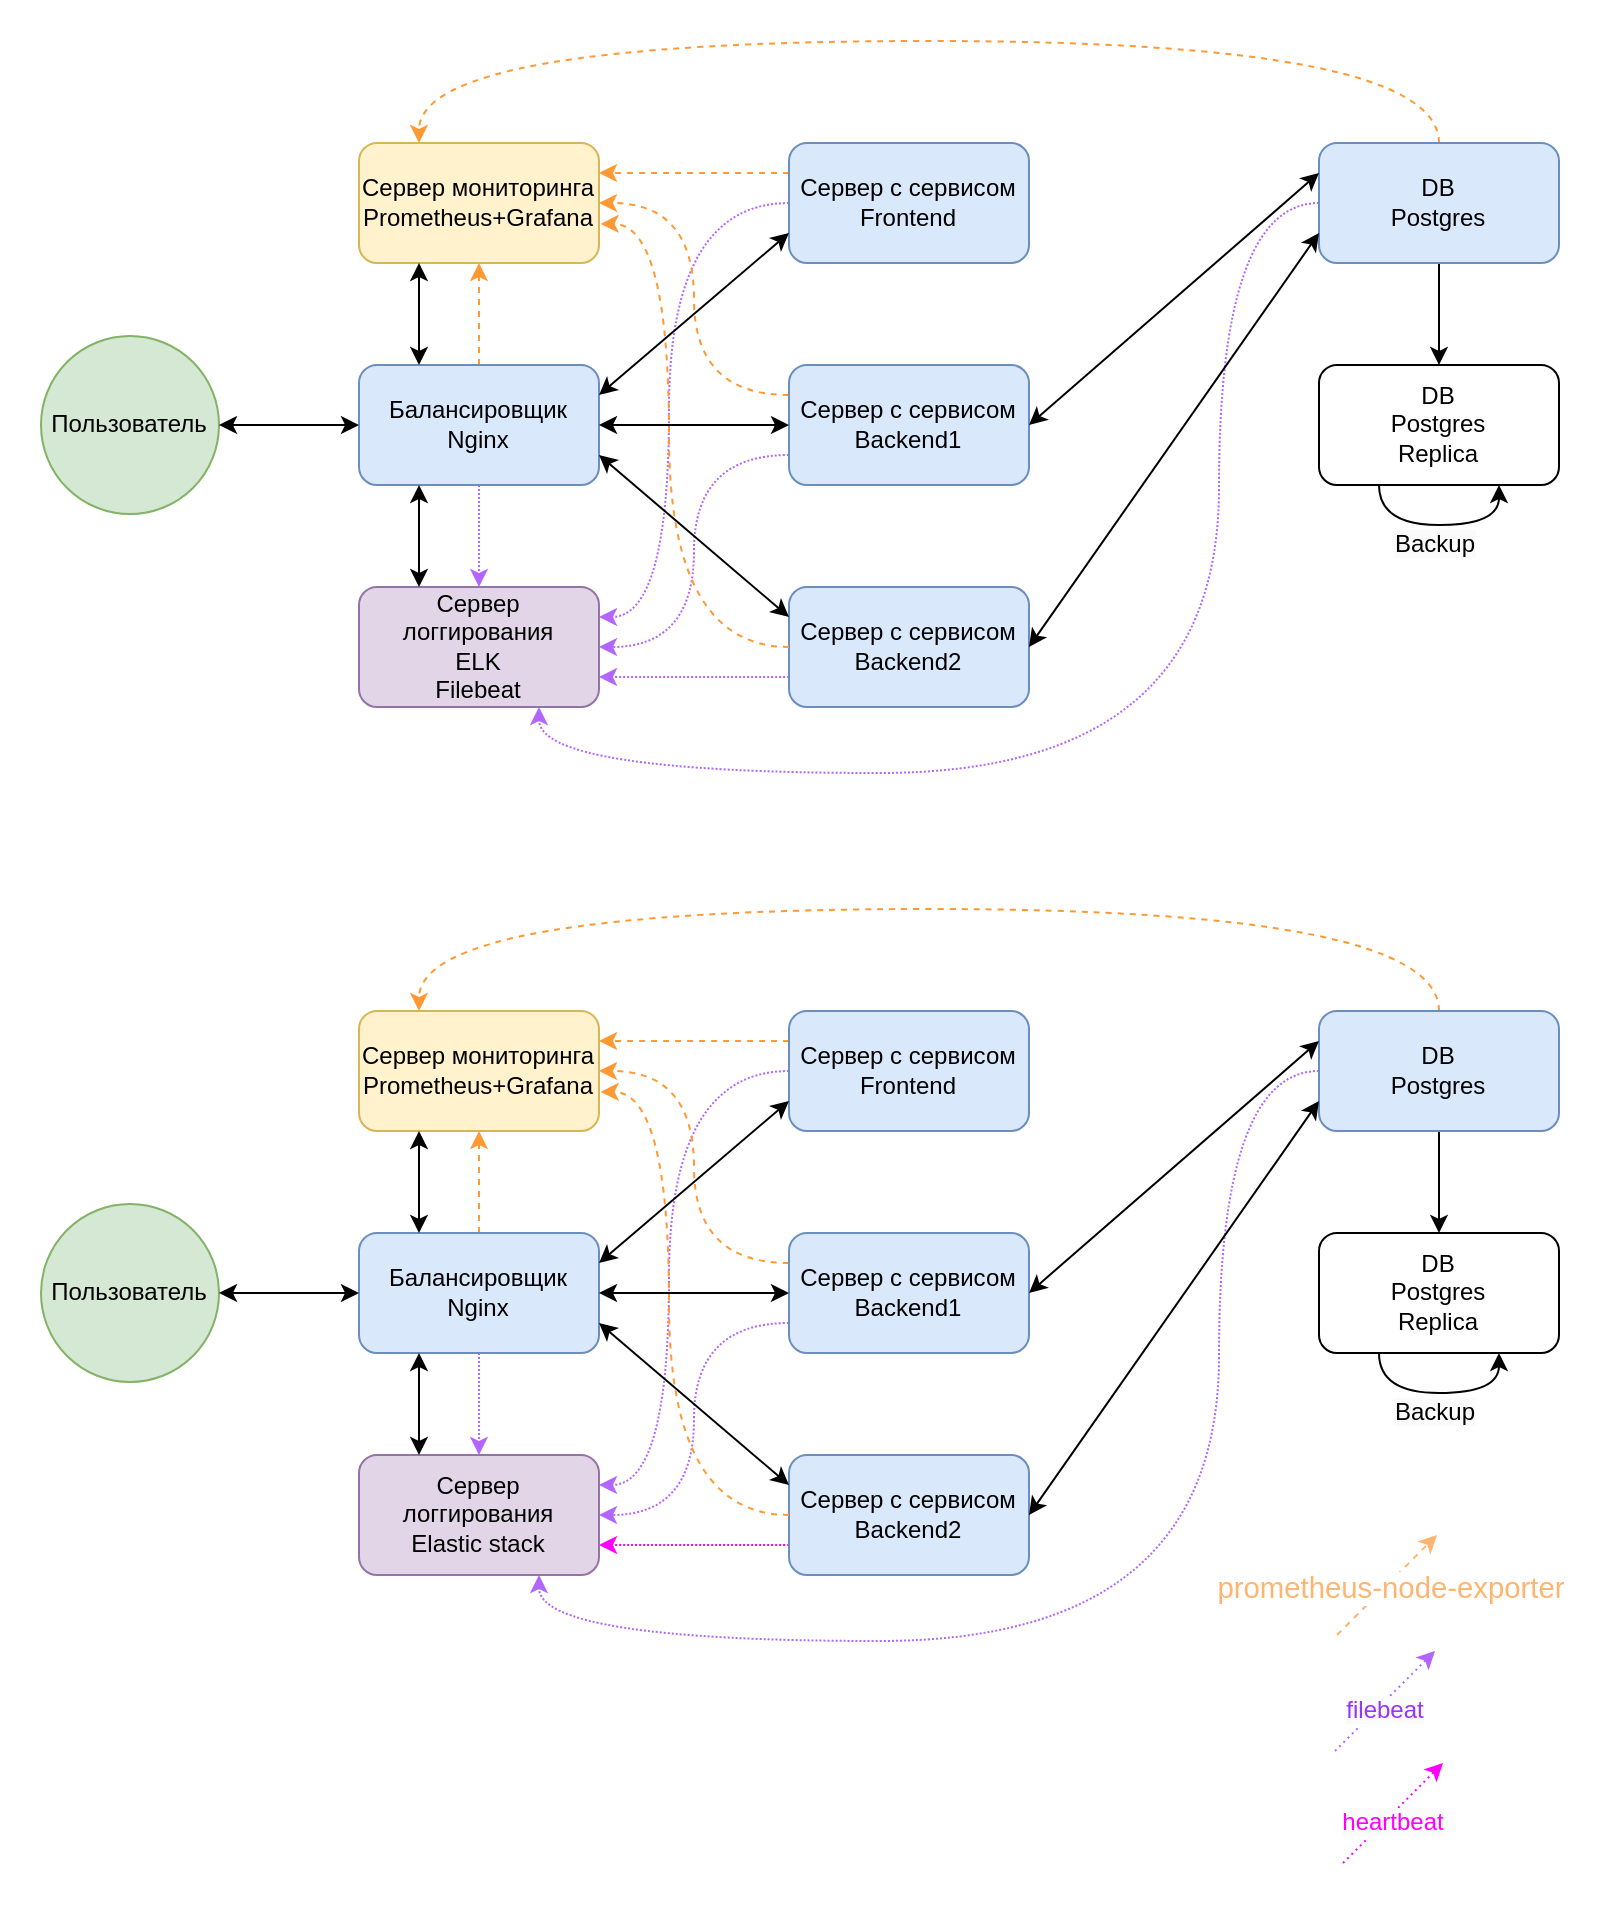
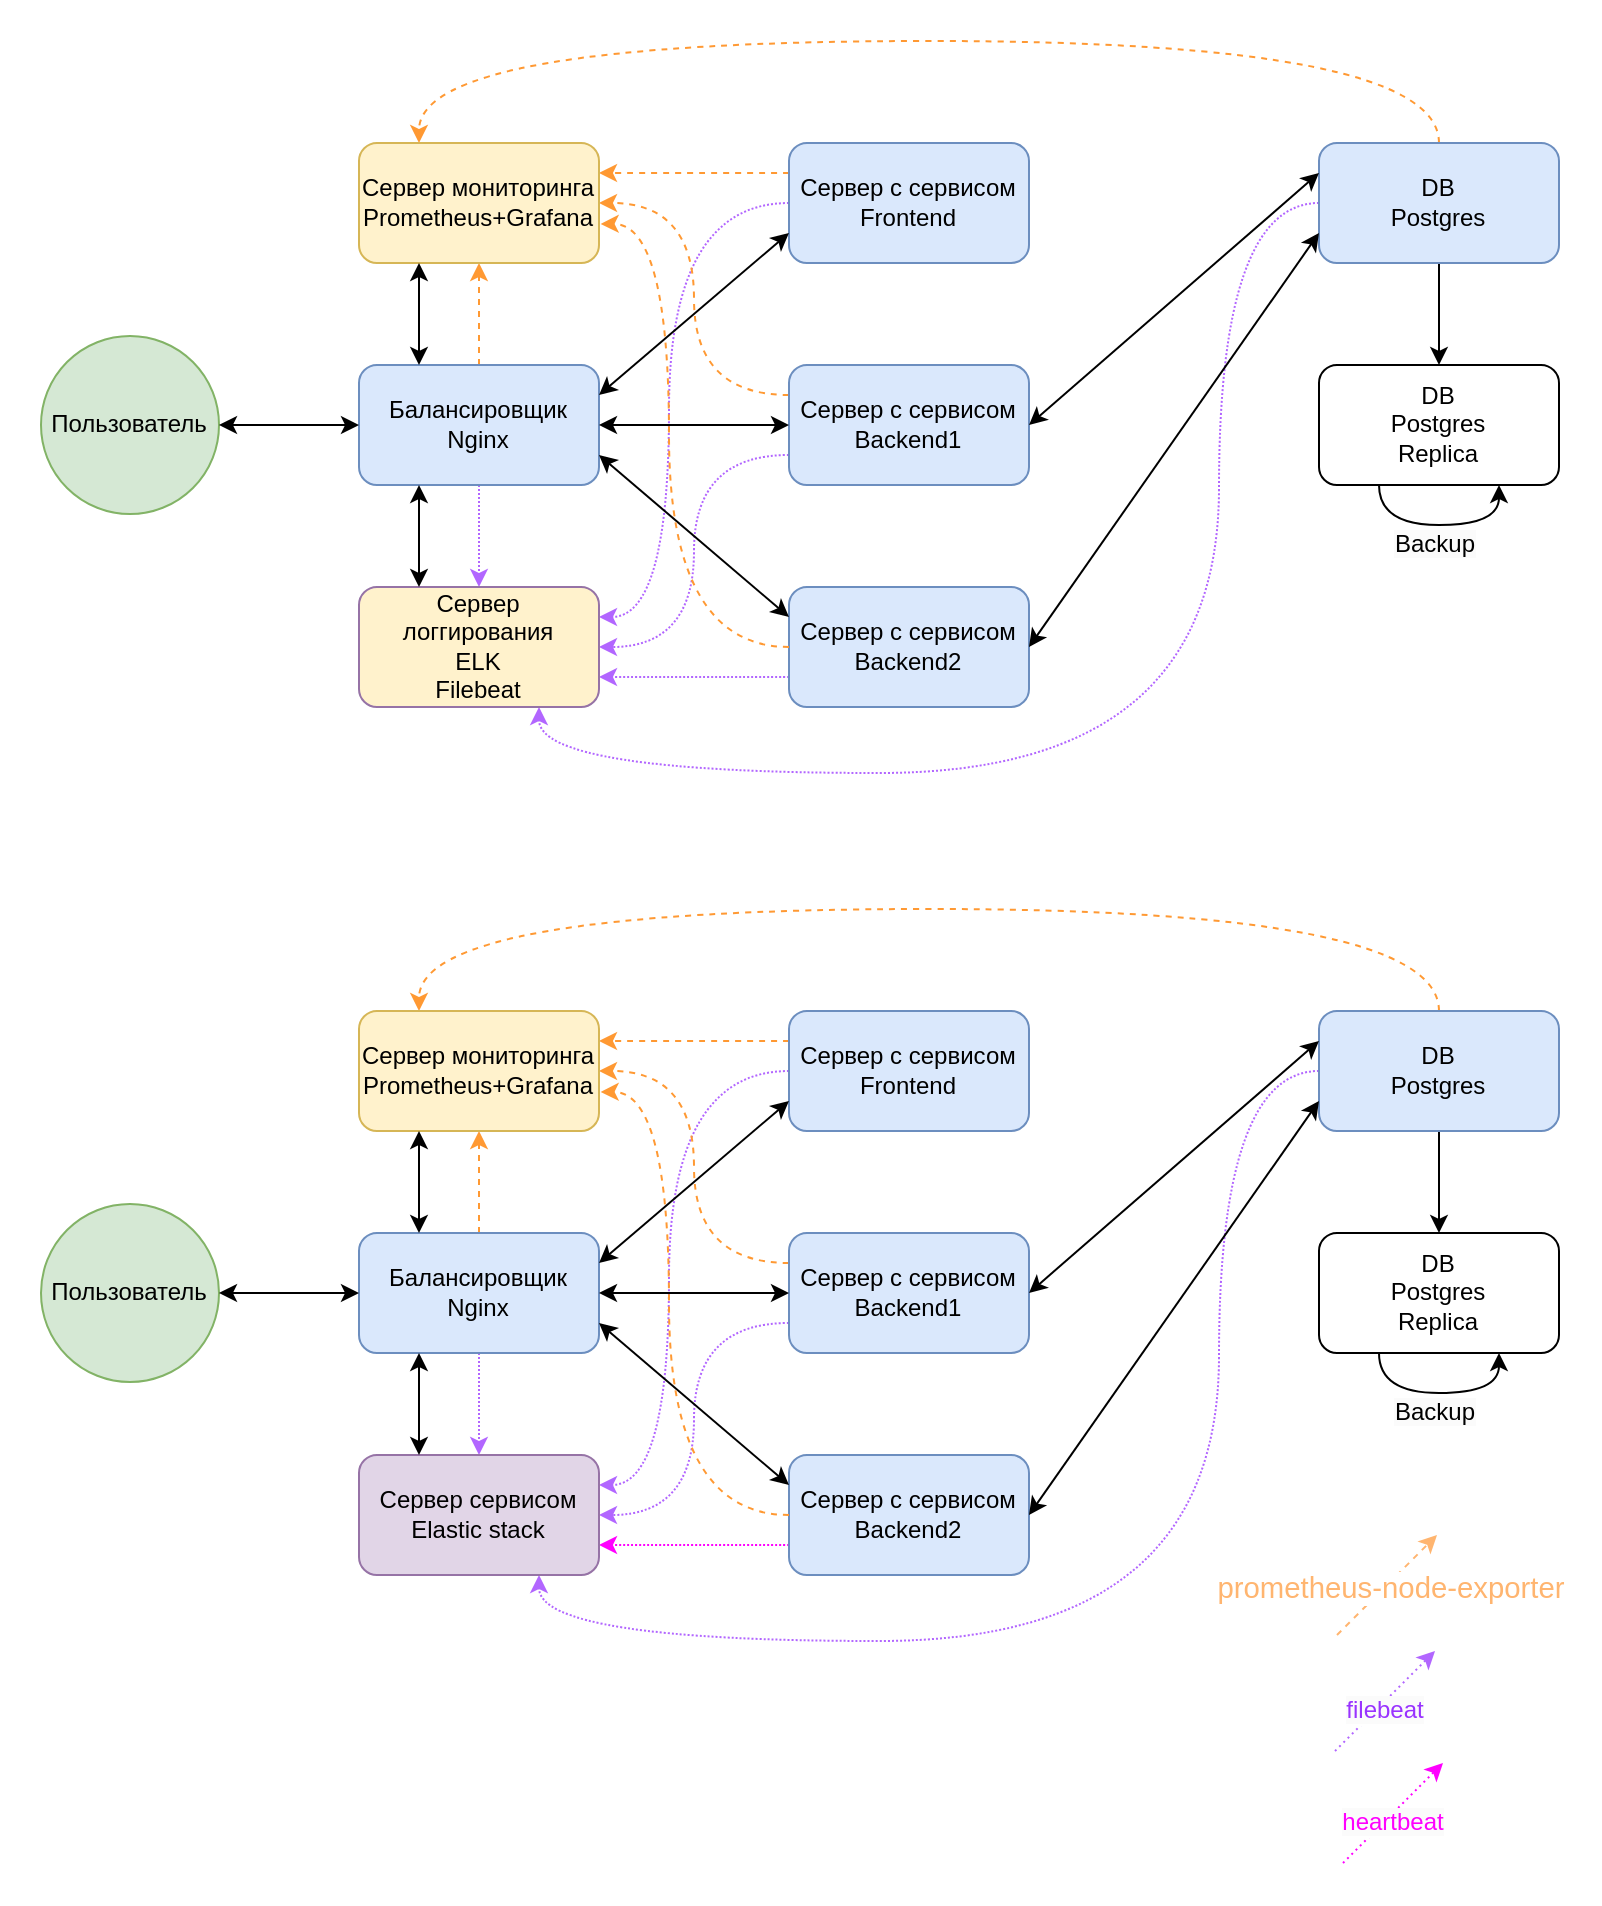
node "Сервер логгирования ELK Filebeat": fillcolor #e1d5e7 -> #fff2cc
node "Сервер логгирования Elastic stack": label "Сервер логгирования Elastic stack" -> "Сервер сервисом Elastic stack"
